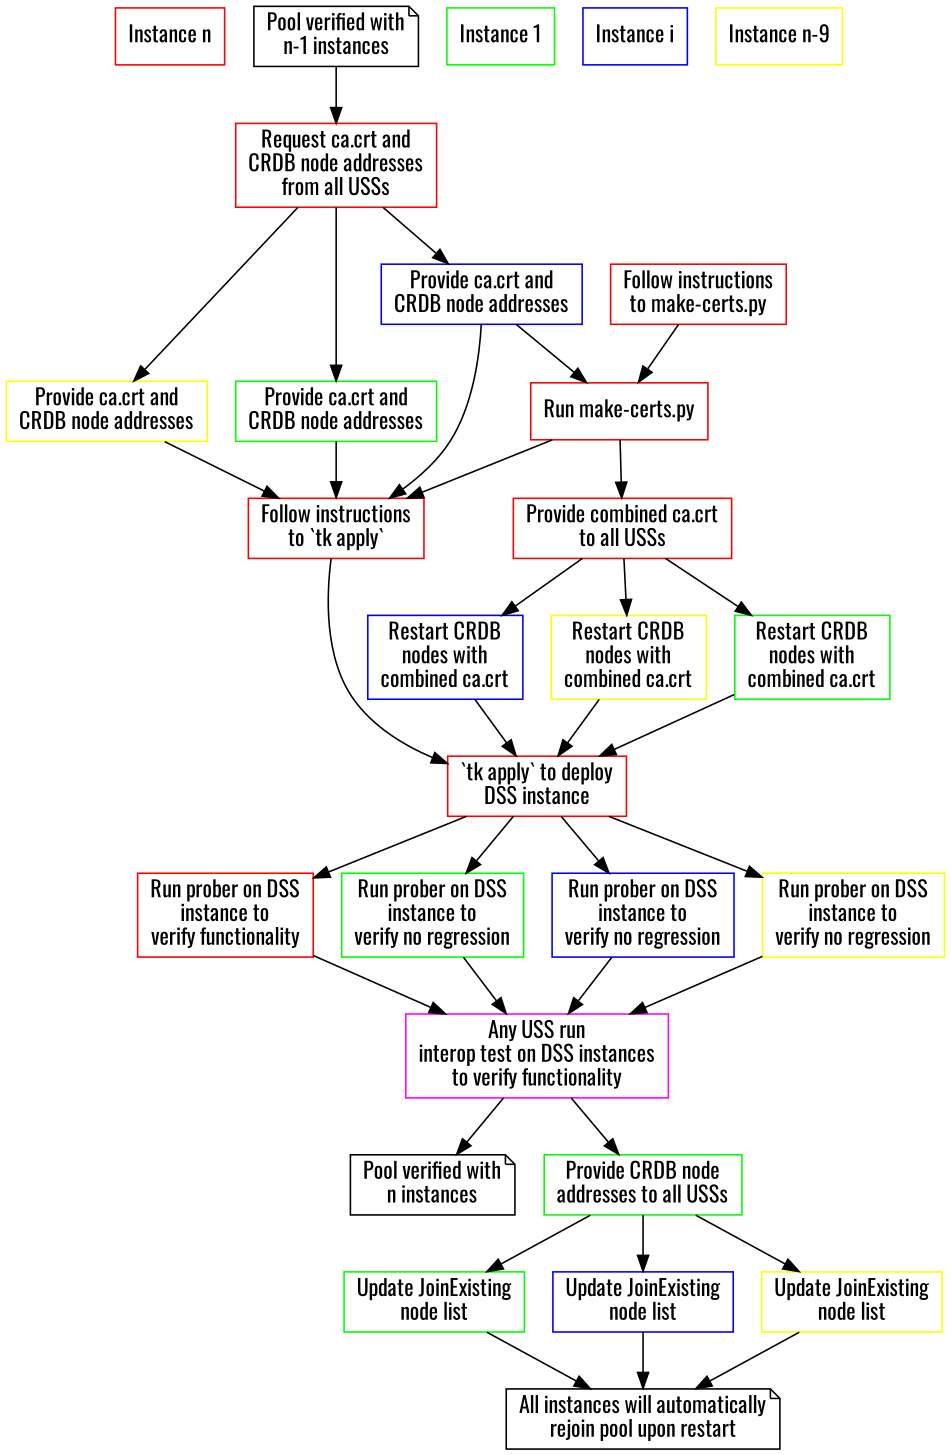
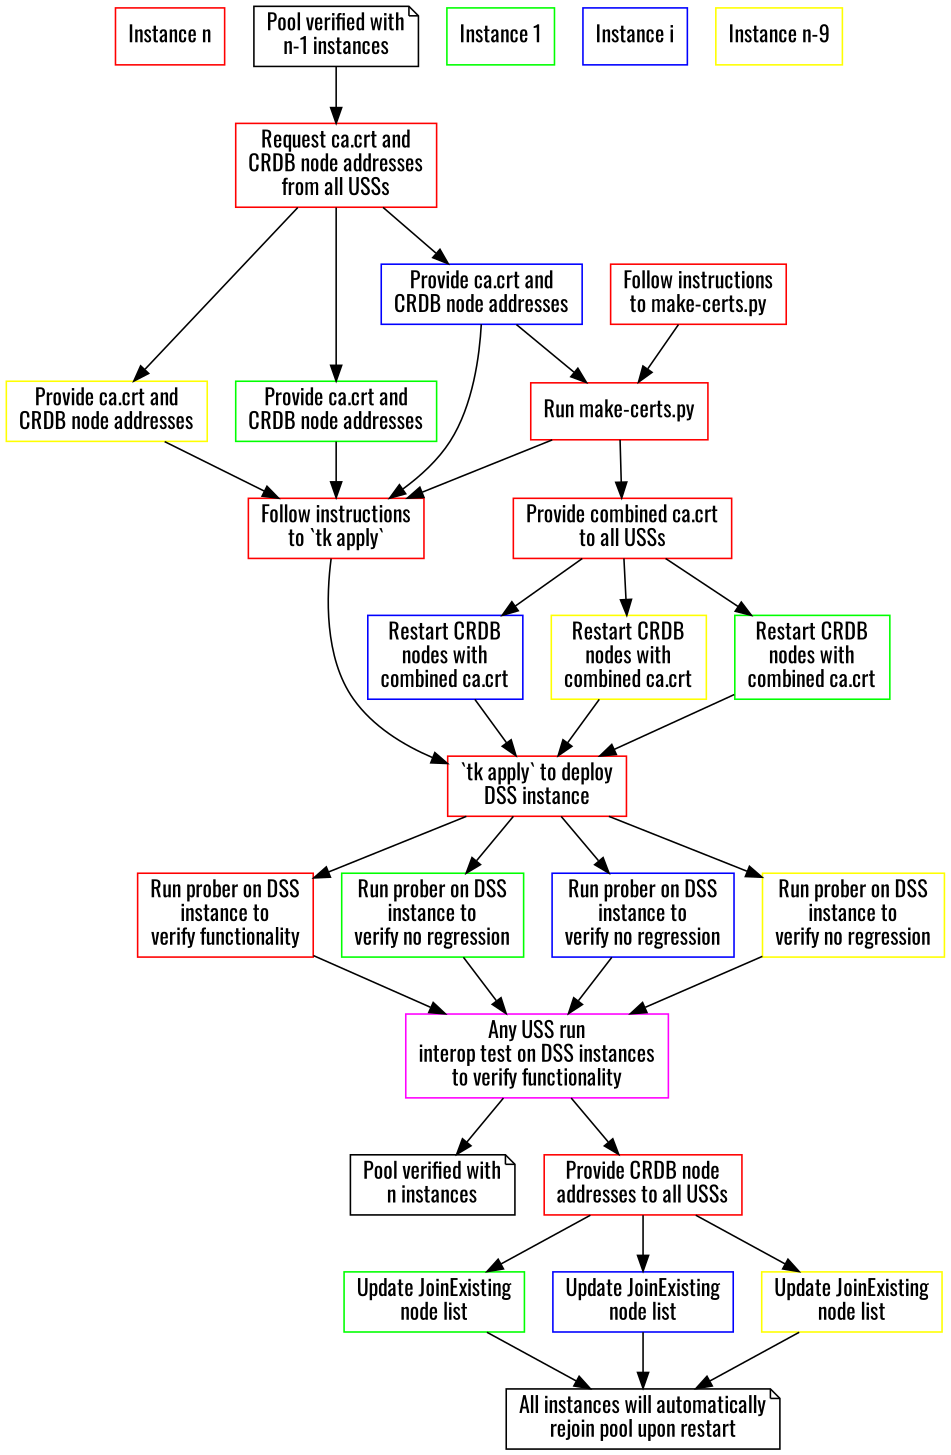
node "Provide CRDB node addresses to all USSs": color green -> red
